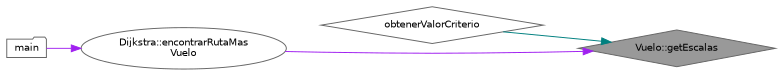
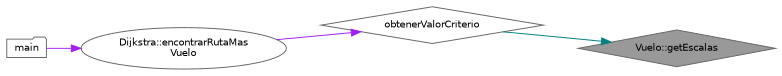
edge "Dijkstra::encontrarRutaMas Vuelo" -> "Vuelo::getEscalas": now "Dijkstra::encontrarRutaMas Vuelo" -> "obtenerValorCriterio"
